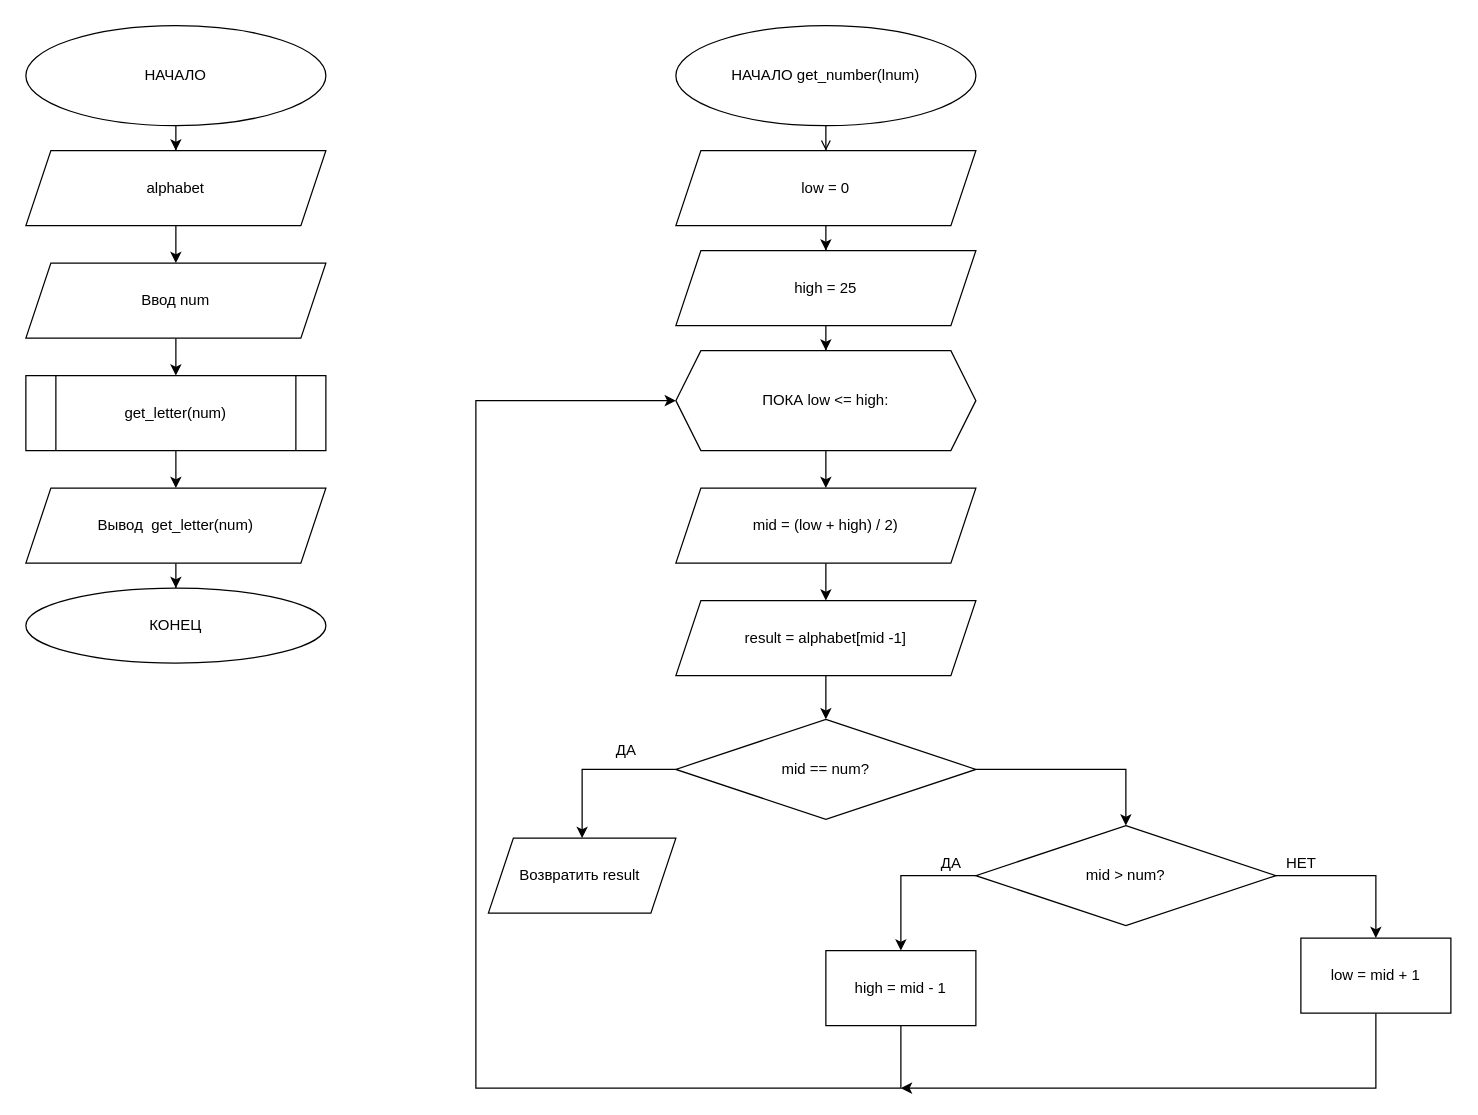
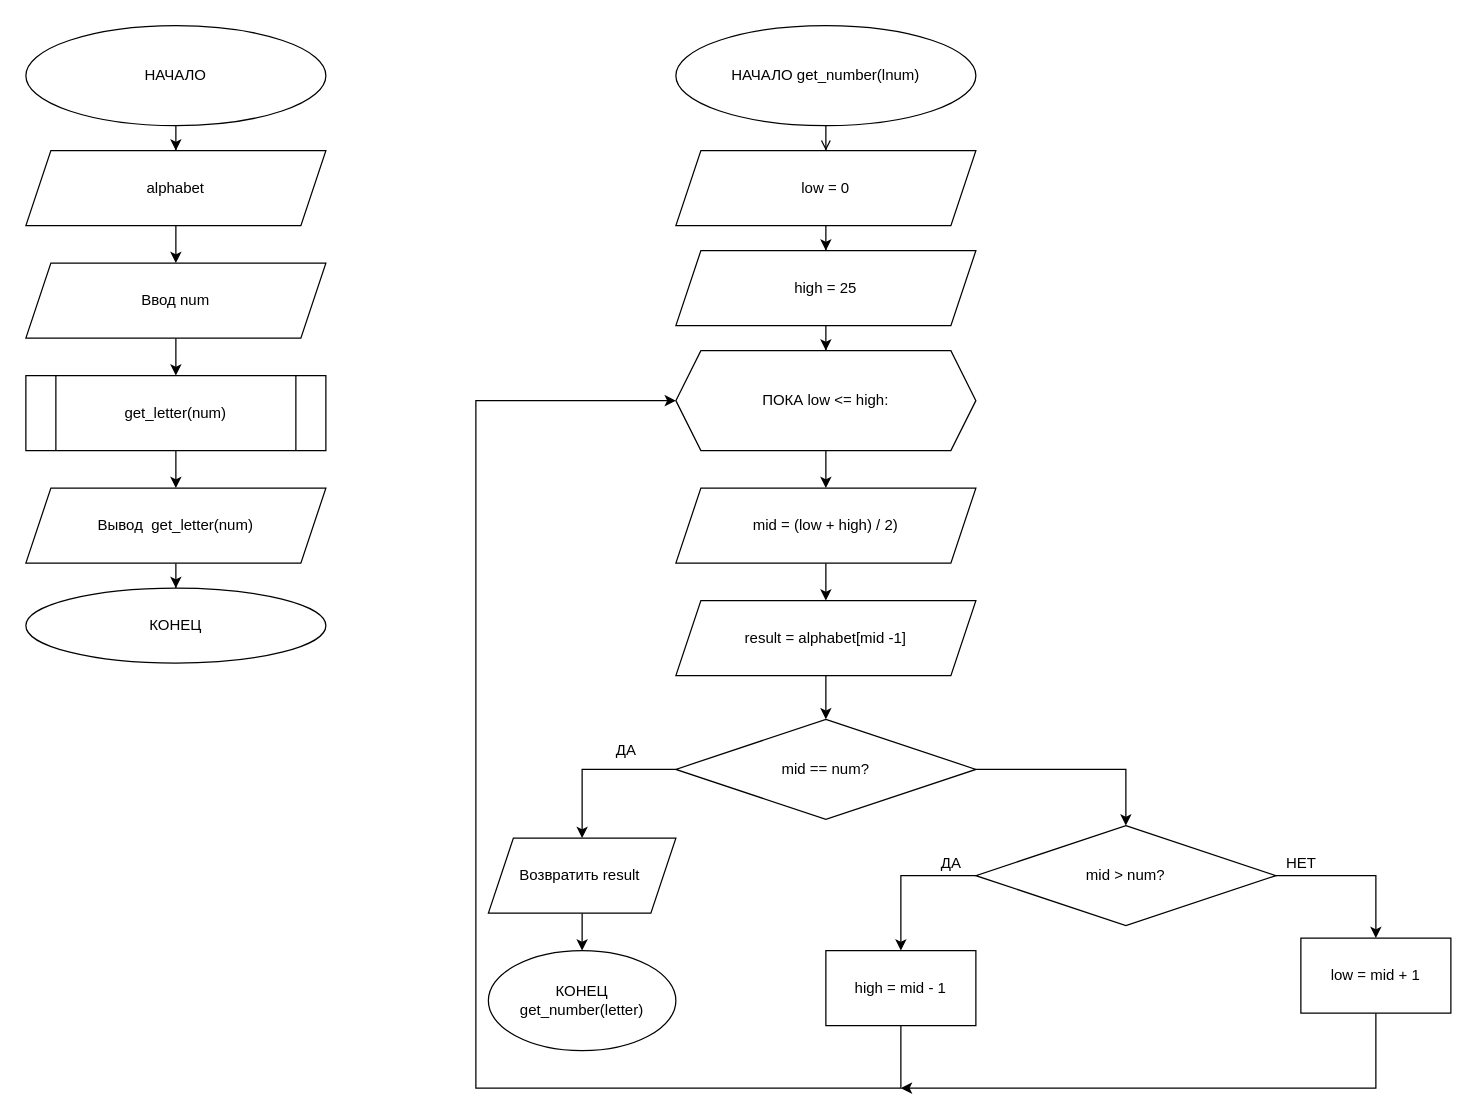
edge "Возвратить result" -> "КОНЕЦ get_number(letter)": added
node "КОНЕЦ get_number(letter)": added
